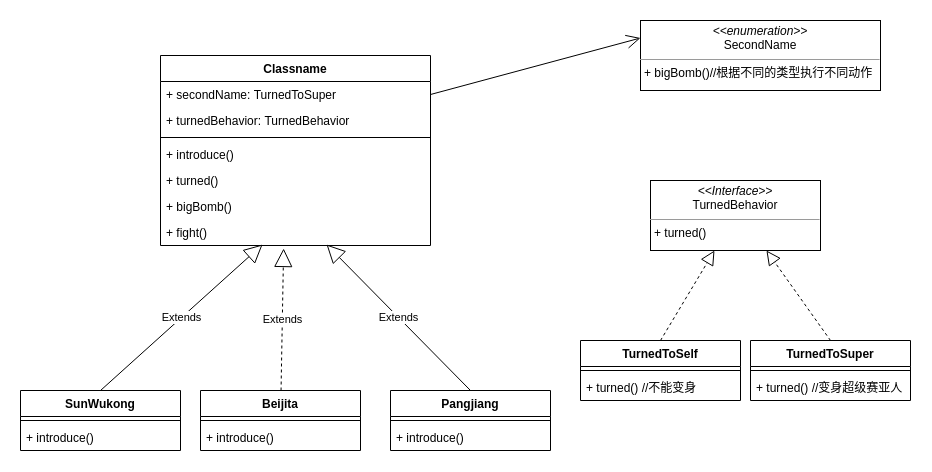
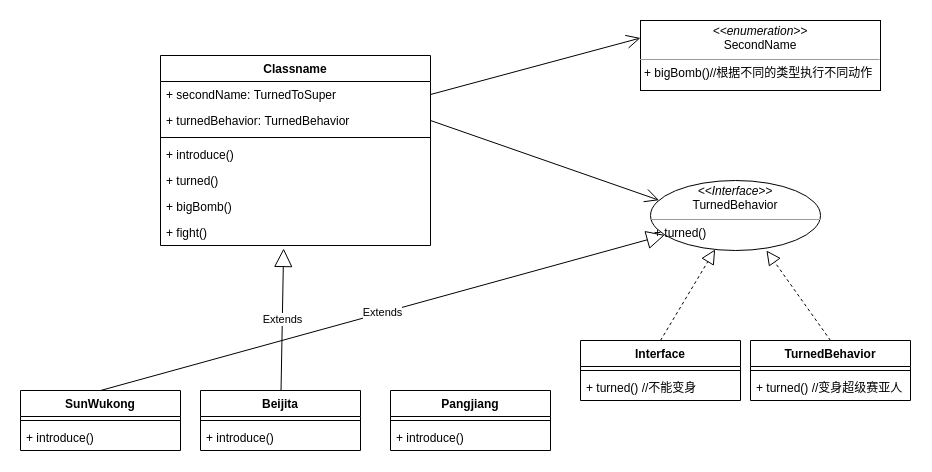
edge "+ turnedBehavior: TurnedBehavior" -> "<<Interface>> TurnedBehavior + turned()": added
node "<<Interface>> TurnedBehavior + turned()": shape rectangle -> ellipse
edge "SunWukong" -> "+ fight()": now "SunWukong" -> "<<Interface>> TurnedBehavior + turned()"
edge "Pangjiang" -> "+ fight()": removed, label "Extends"
node "TurnedToSelf": label "TurnedToSelf" -> "Interface"
node "TurnedToSuper": label "TurnedToSuper" -> "TurnedBehavior"
edge "Beijita" -> "+ fight()": style dashed -> solid
